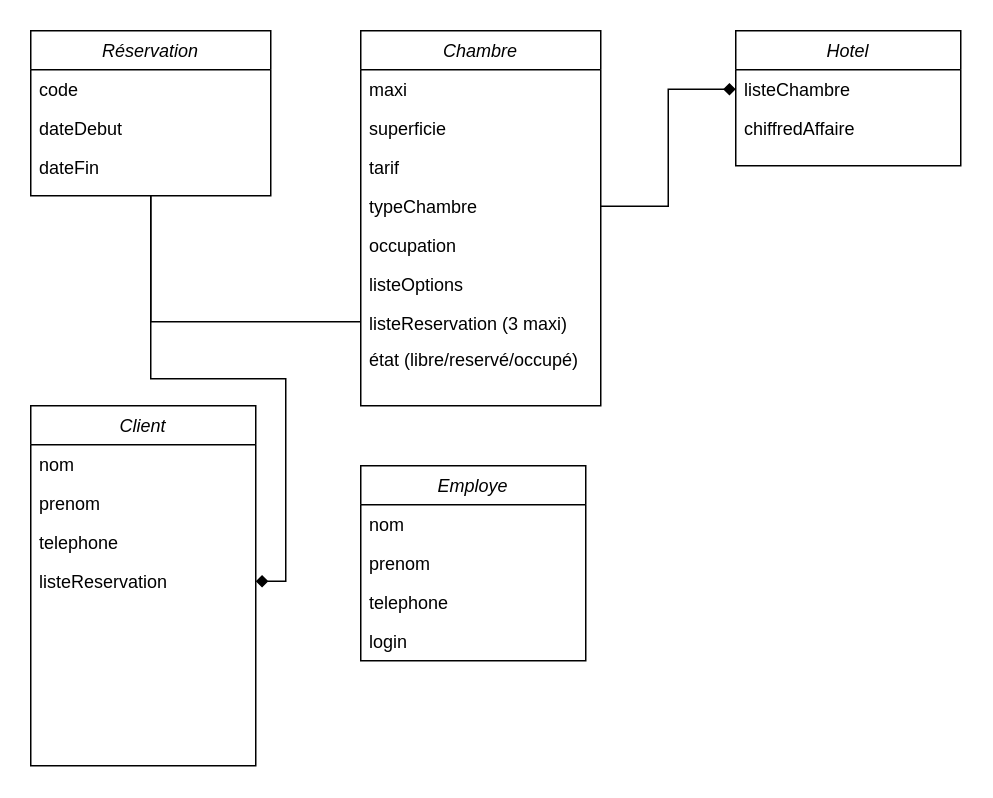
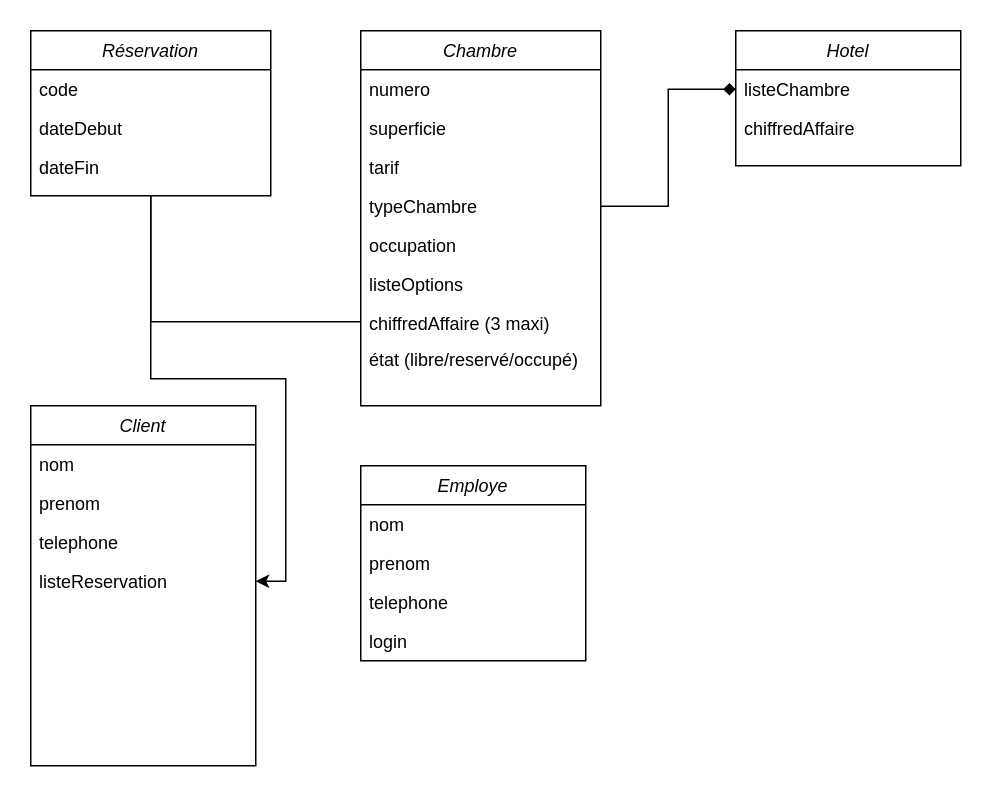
node "maxi": label "maxi" -> "numero"
node "listeReservation (3 maxi)": label "listeReservation (3 maxi)" -> "chiffredAffaire (3 maxi)"
edge "Réservation" -> "listeReservation": arrowhead diamond -> classic
